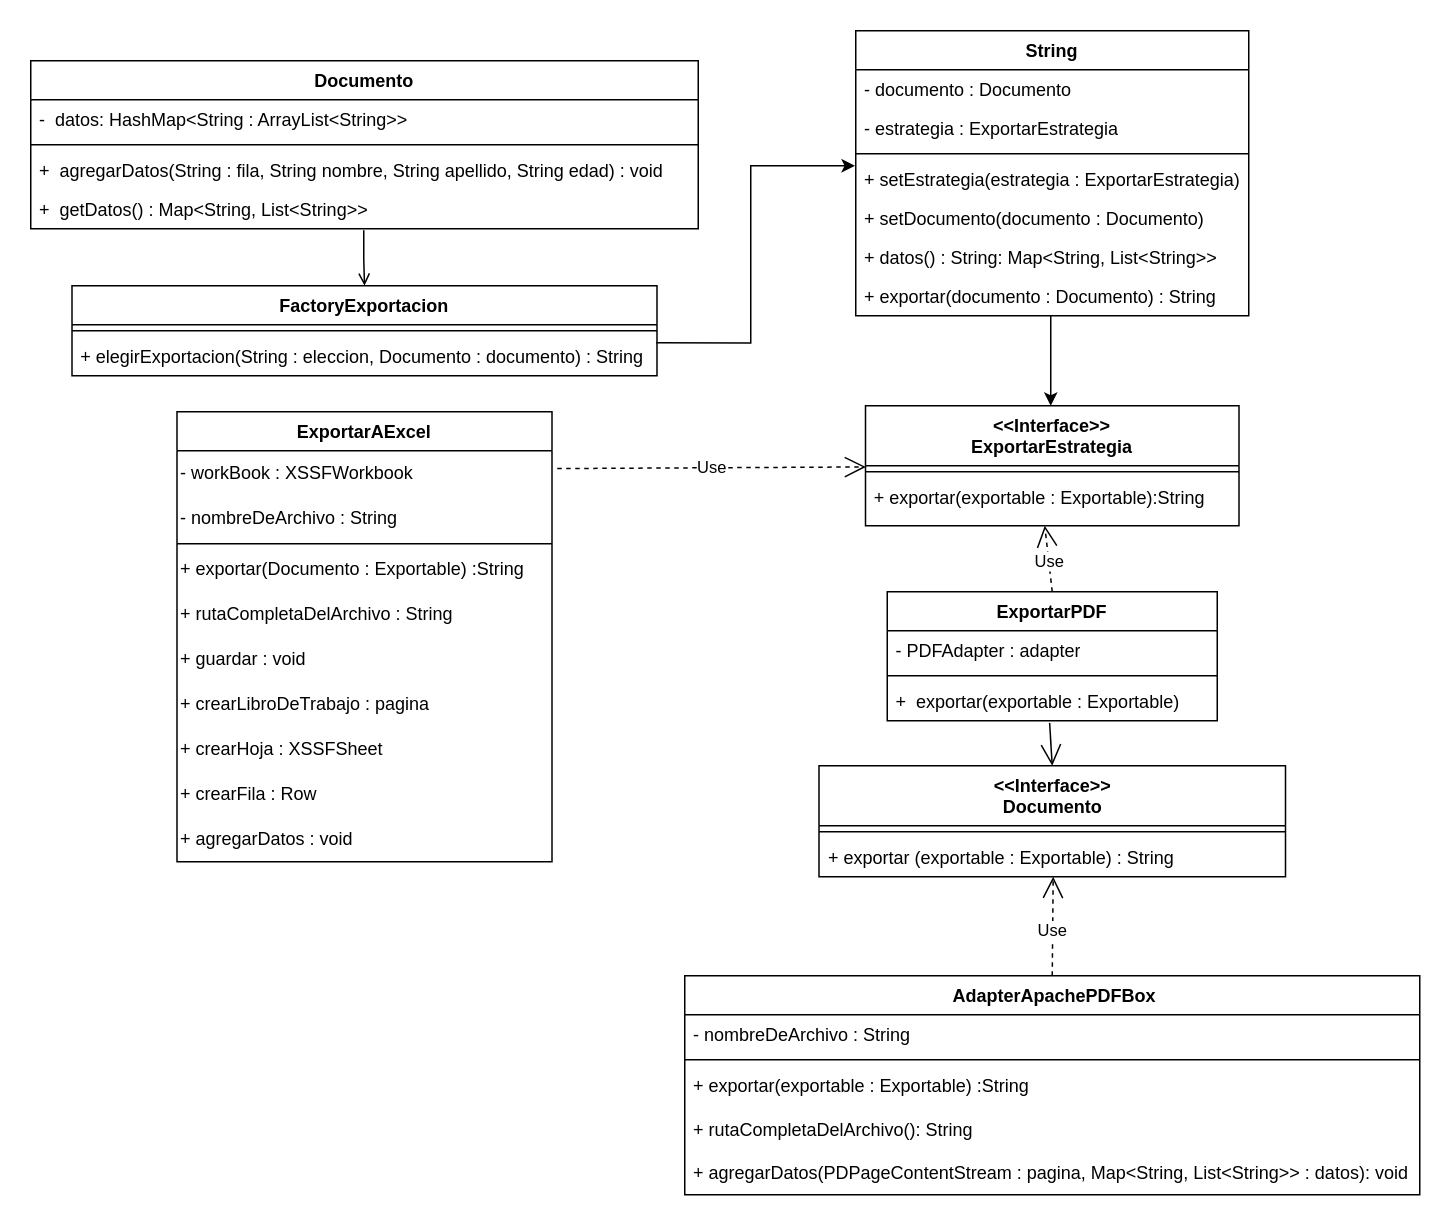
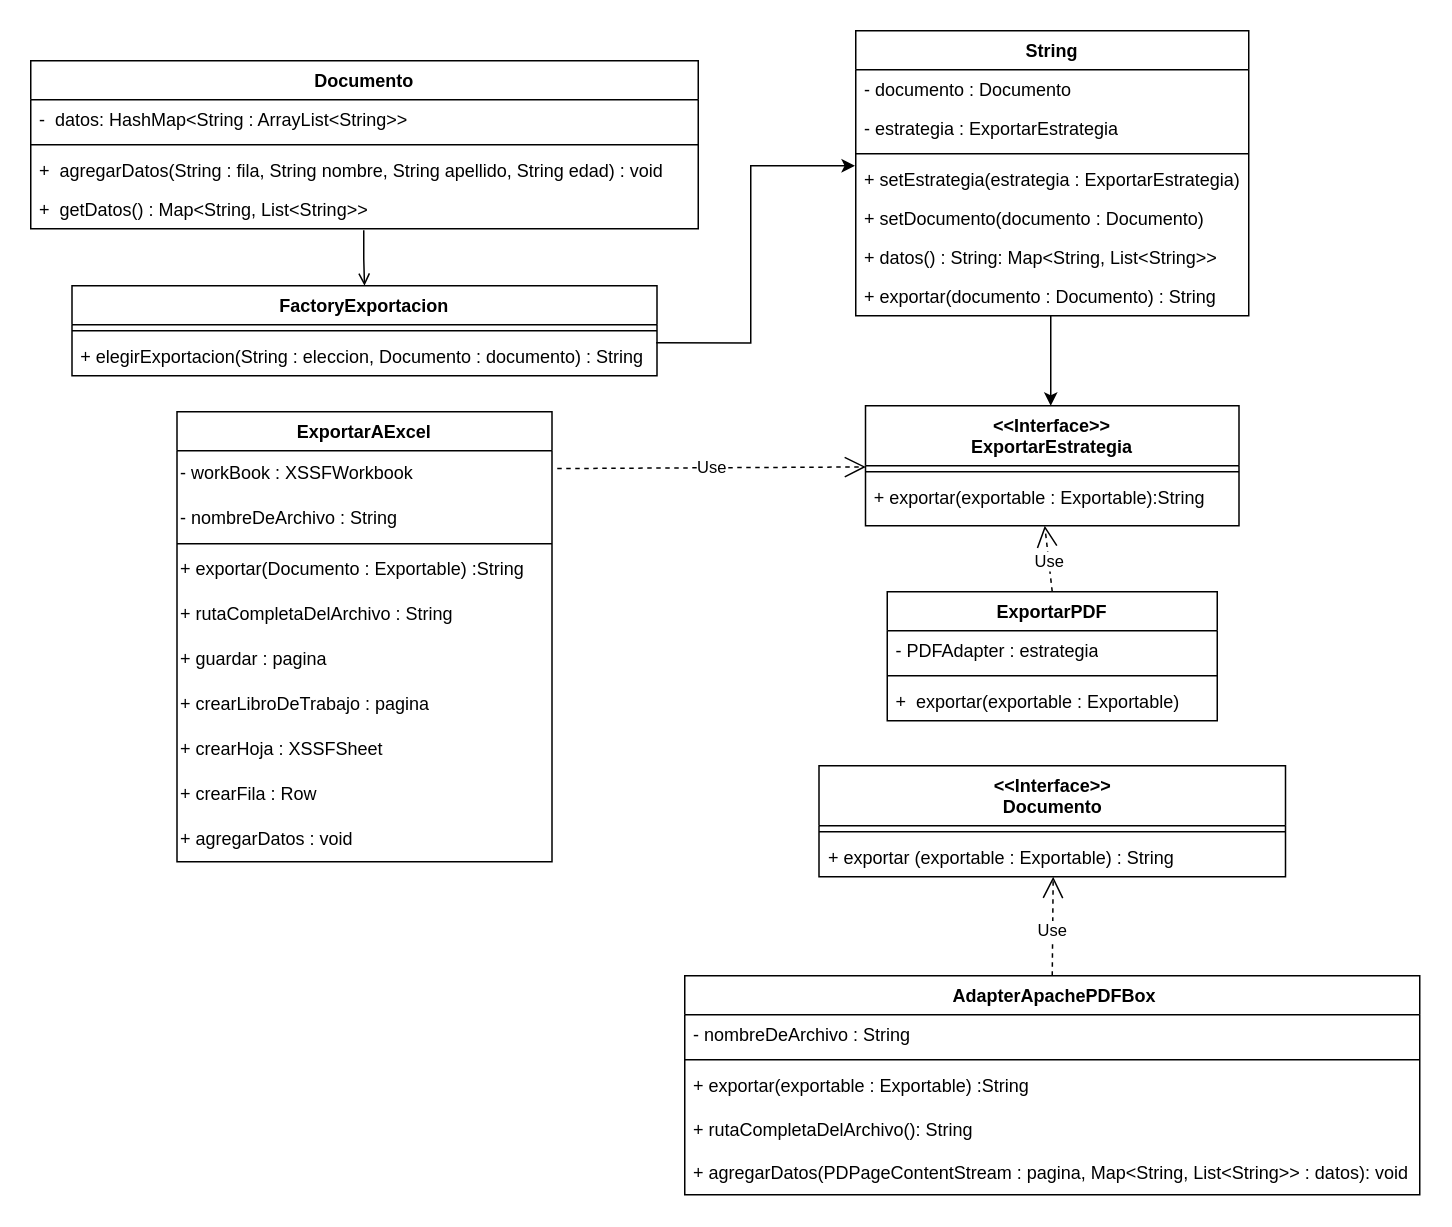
node "- PDFAdapter : adapter": label "- PDFAdapter : adapter" -> "- PDFAdapter : estrategia"
node "+ guardar : void": label "+ guardar : void" -> "+ guardar : pagina"
edge "+ exportar(exportable : Exportable)" -> "<<Interface>> Documento": removed
